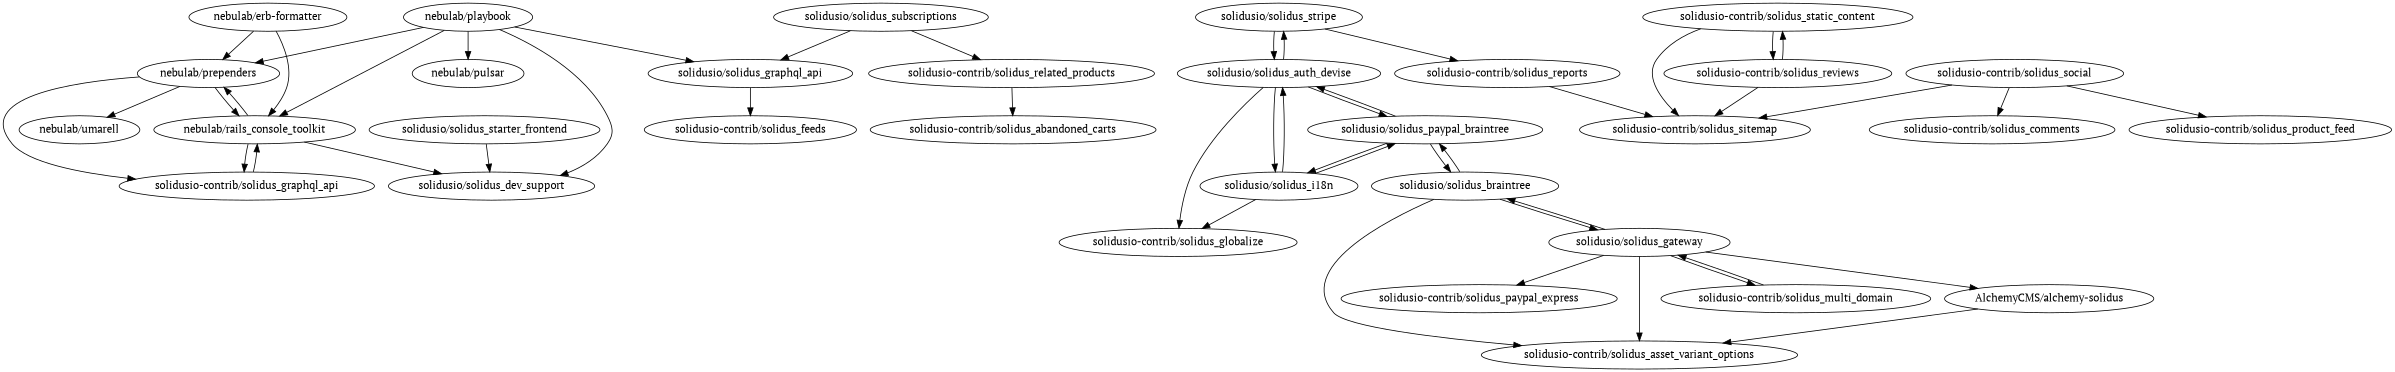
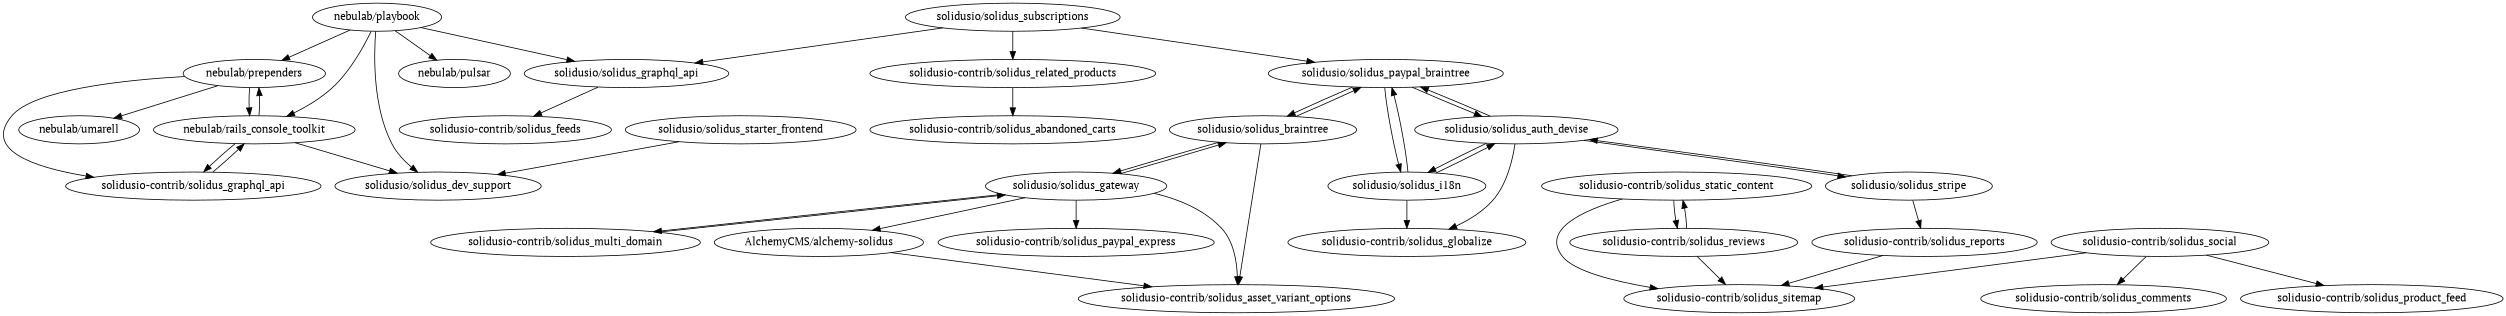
node "nebulab/erb-formatter": removed
edge "solidusio/solidus_subscriptions" -> "solidusio/solidus_paypal_braintree": added
